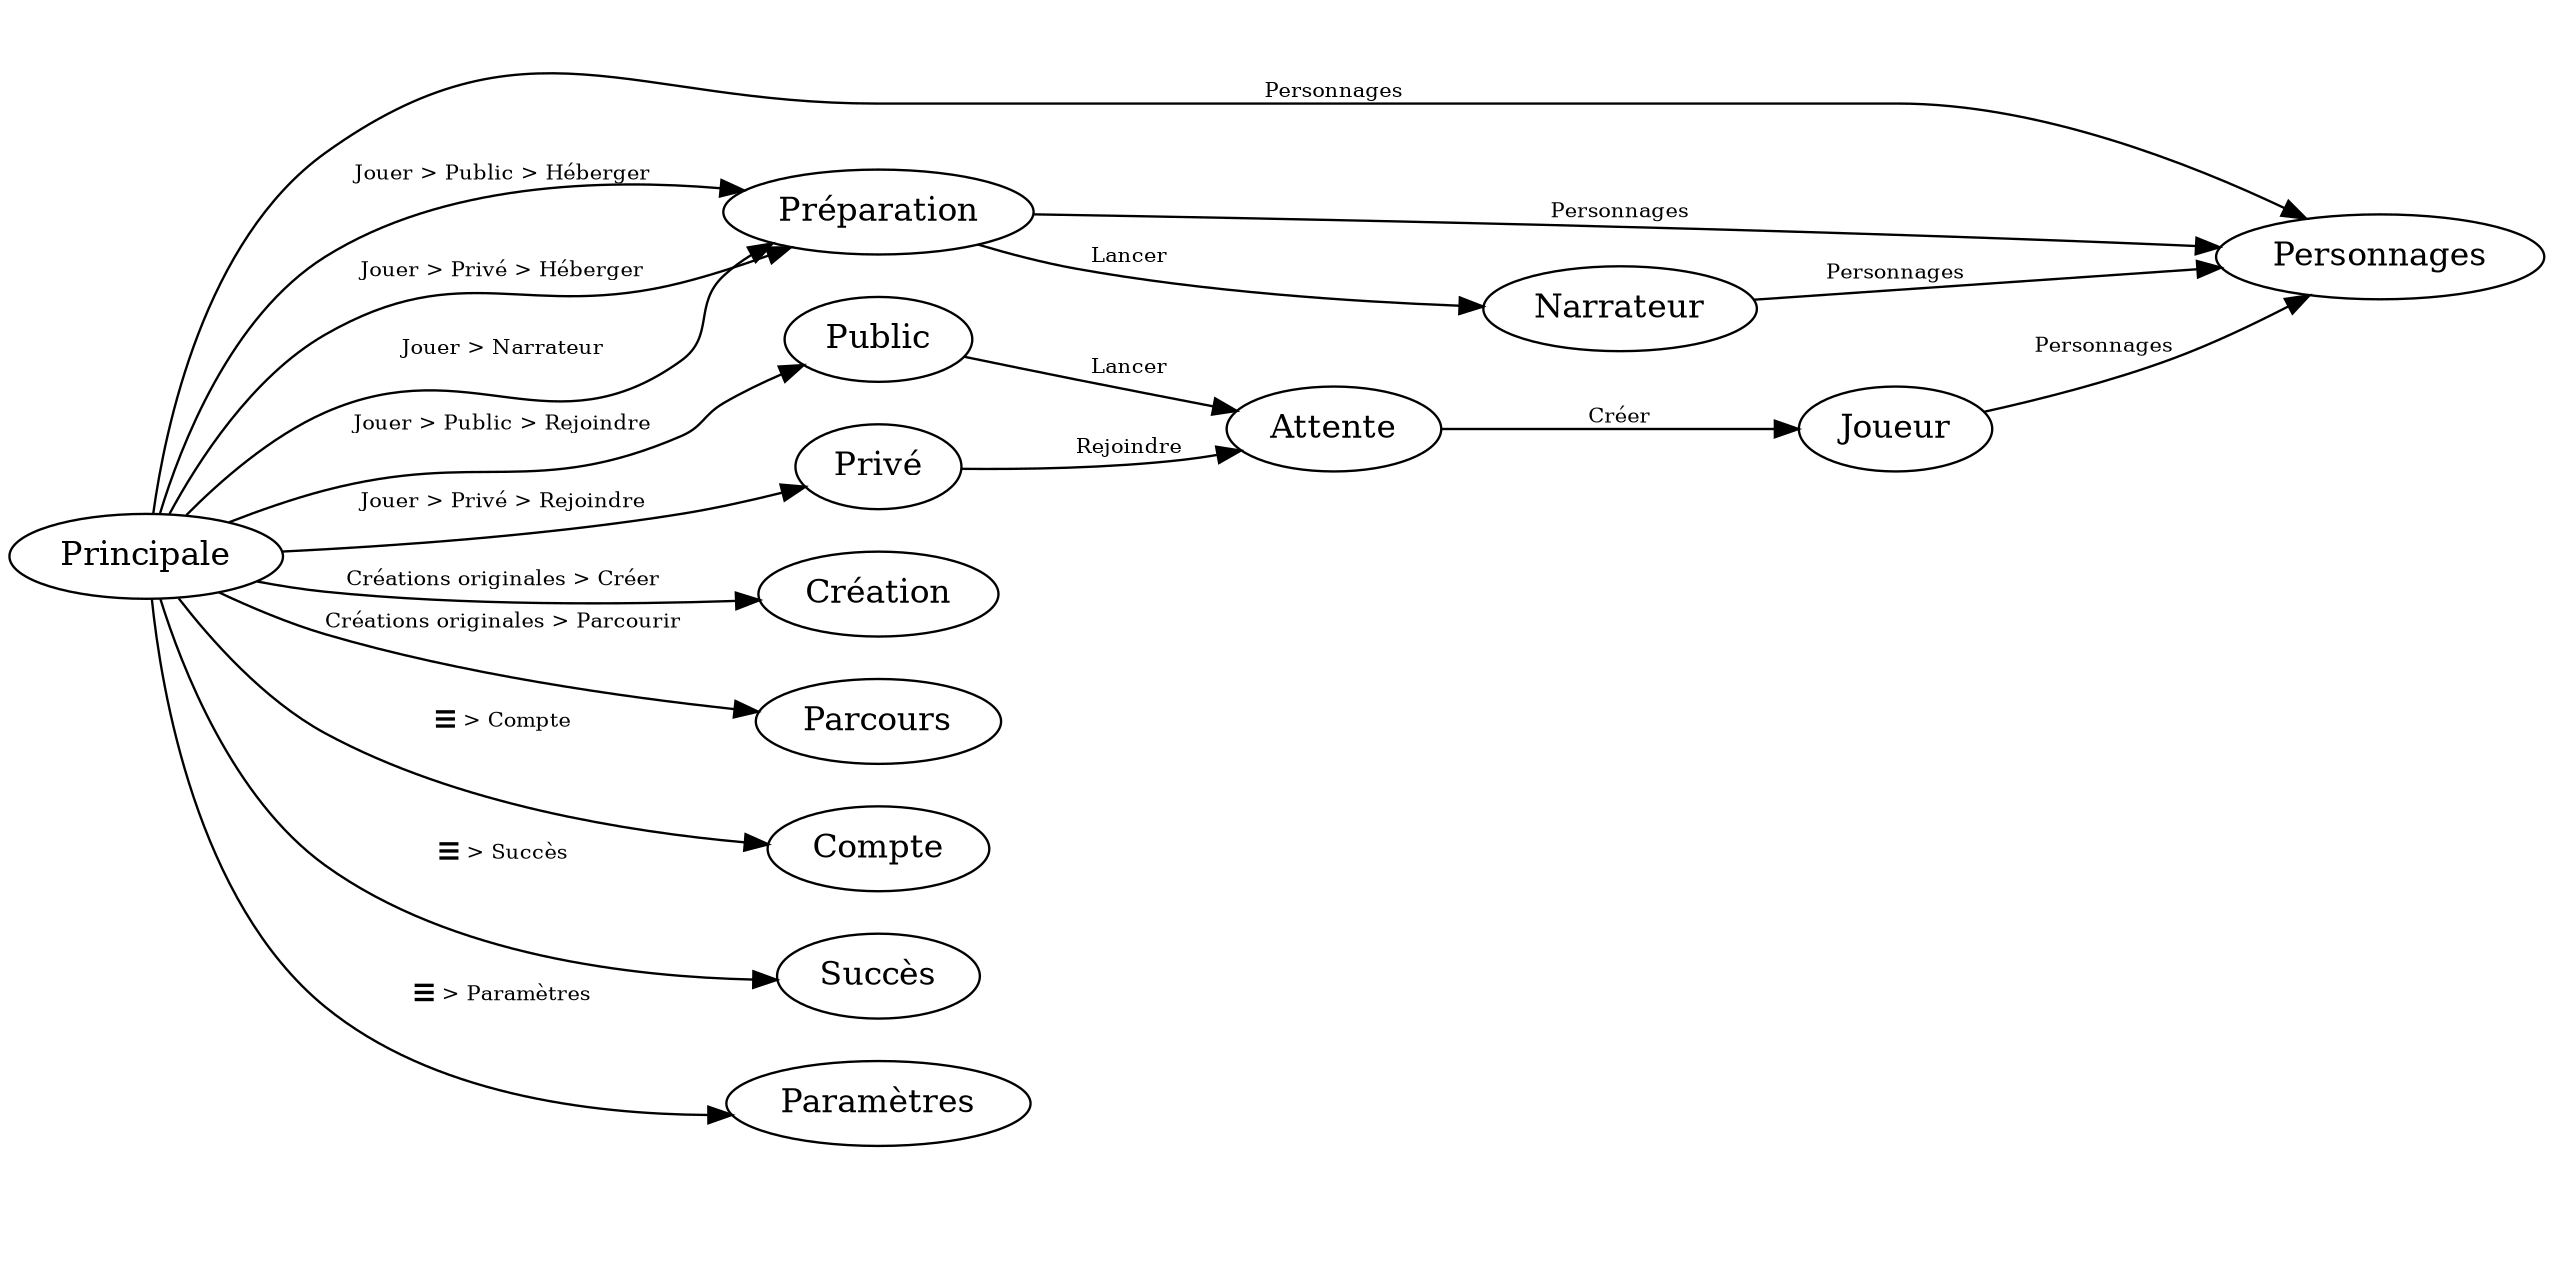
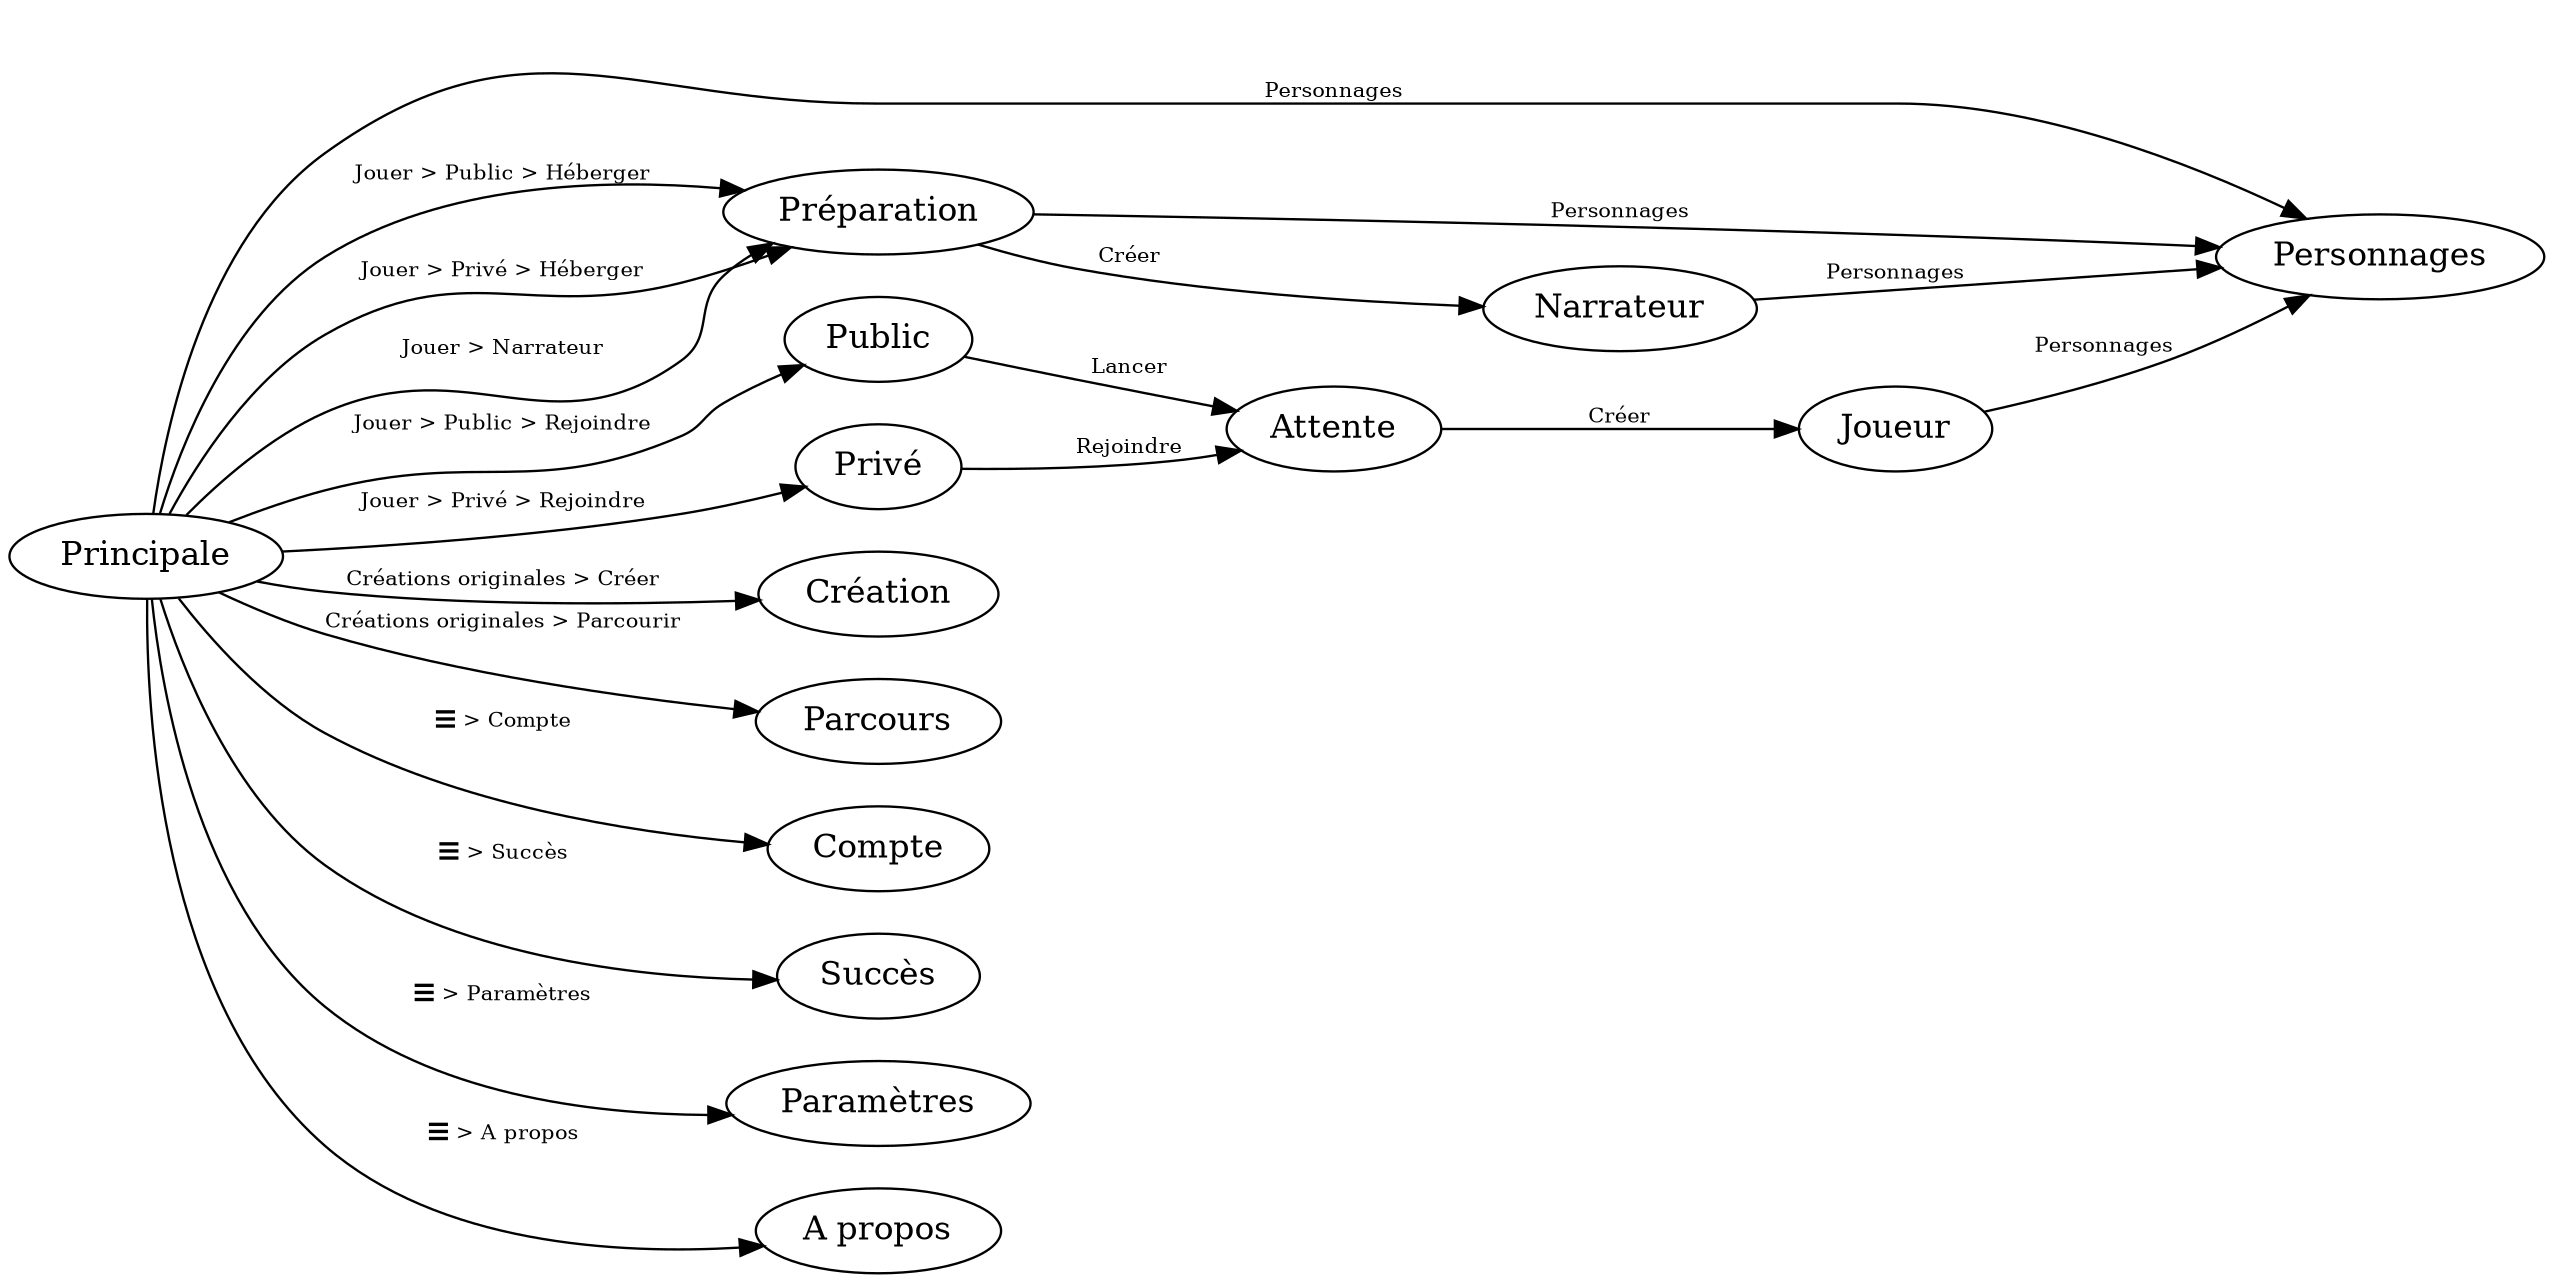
edge "Préparation" -> "Narrateur": label "Lancer" -> "Créer"
node "A propos": added
